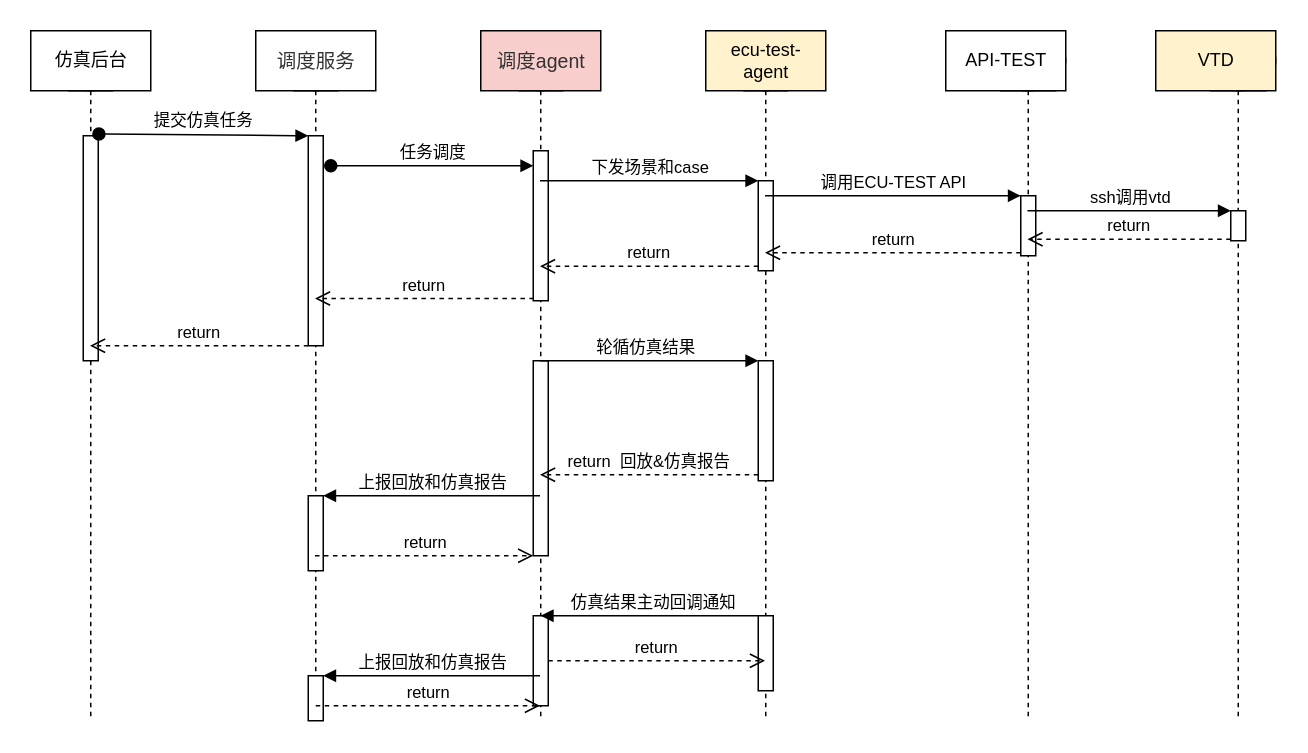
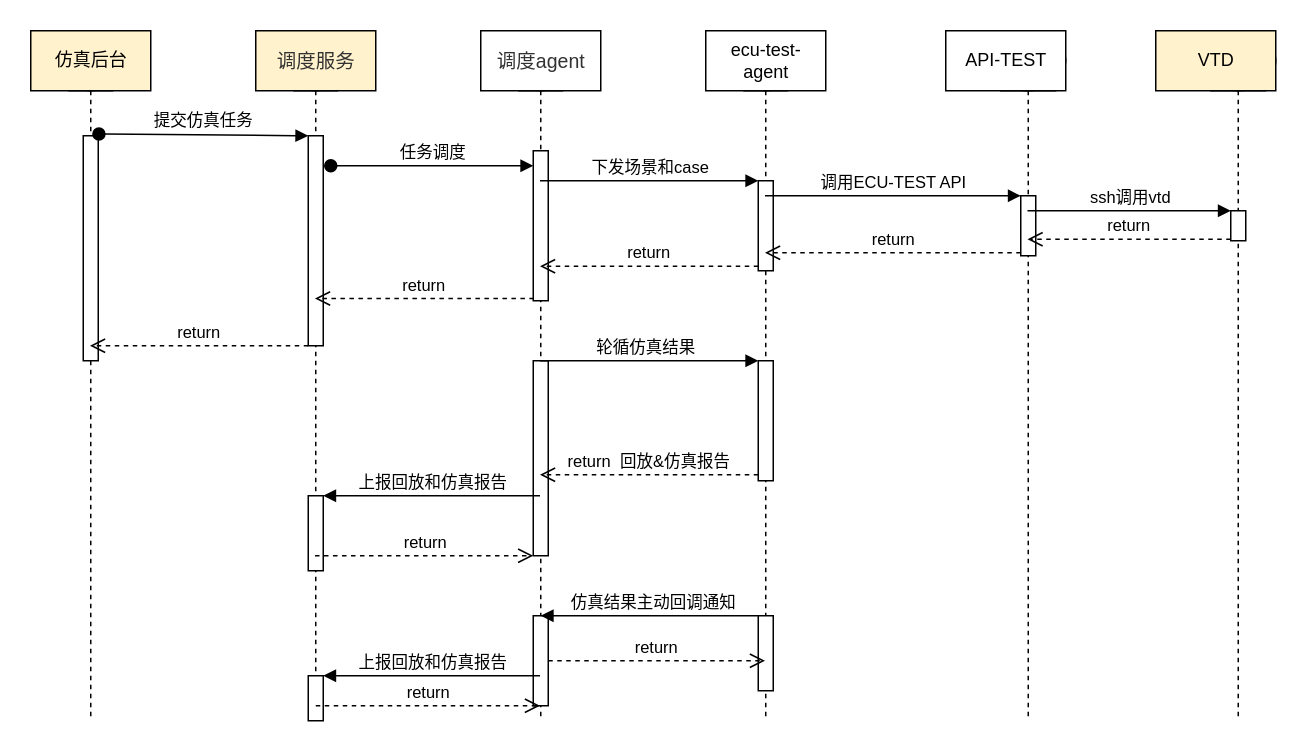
node "仿真后台": fillcolor #ffffff -> #fff2cc
node "调度服务": fillcolor #ffffff -> #fff2cc
node "调度agent": fillcolor #f8cecc -> #ffffff
node "ecu-test- agent": fillcolor #fff2cc -> #ffffff
